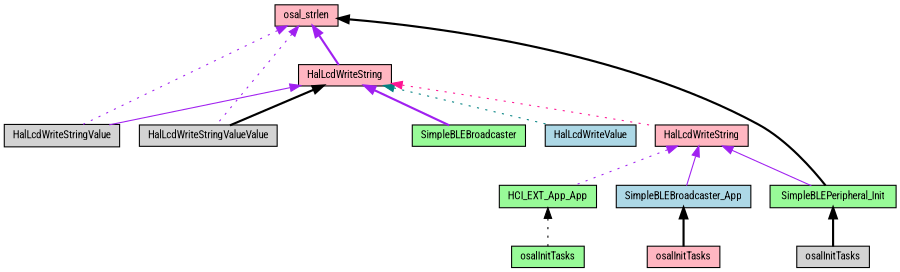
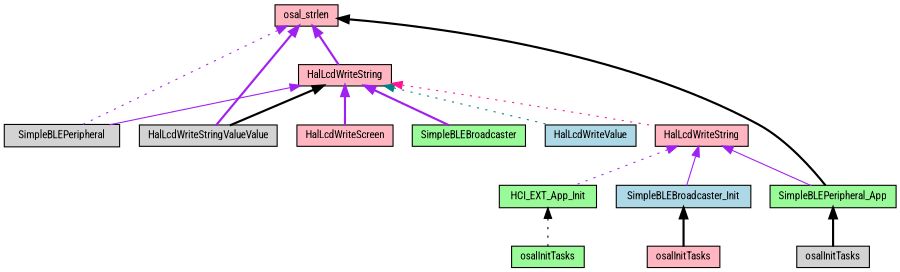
edge "HalLcdWriteStringValueValue" -> "osal_strlen": style dotted -> bold
node "HalLcdWriteStringValue": label "HalLcdWriteStringValue" -> "SimpleBLEPeripheral"
node "HalLcdWriteScreen": added
node "HCI_EXT_App_App": label "HCI_EXT_App_App" -> "HCI_EXT_App_Init"
node "SimpleBLEBroadcaster_App": label "SimpleBLEBroadcaster_App" -> "SimpleBLEBroadcaster_Init"
node "SimpleBLEPeripheral_Init": label "SimpleBLEPeripheral_Init" -> "SimpleBLEPeripheral_App"
